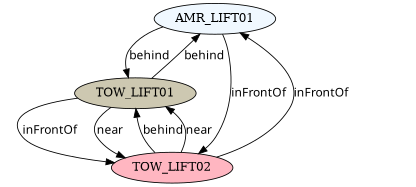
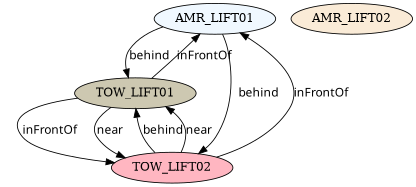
node "AMR_LIFT02": added
edge "TOW_LIFT01" -> "AMR_LIFT01": label "behind" -> "inFrontOf"
edge "AMR_LIFT01" -> "TOW_LIFT02": label "inFrontOf" -> "behind"
